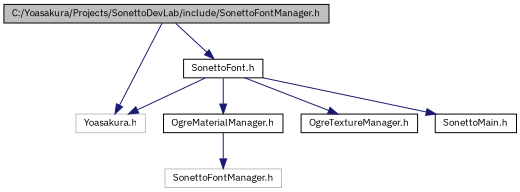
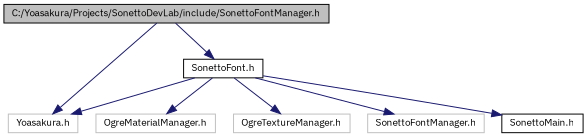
node "OgreMaterialManager.h": color black -> grey75
node "OgreTextureManager.h": color black -> grey75
edge "OgreMaterialManager.h" -> "SonettoFontManager.h": now "SonettoFont.h" -> "SonettoFontManager.h"
